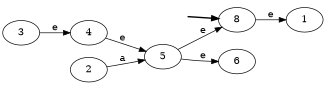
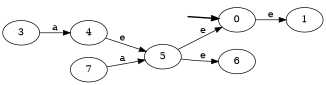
node "8": label "8" -> "0"
edge "3" -> "4": label "e" -> "a"
node "2": label "2" -> "7"
